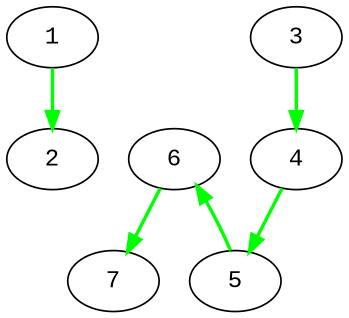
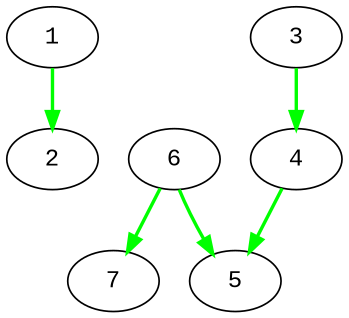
edge "5" -> "6": reversed
